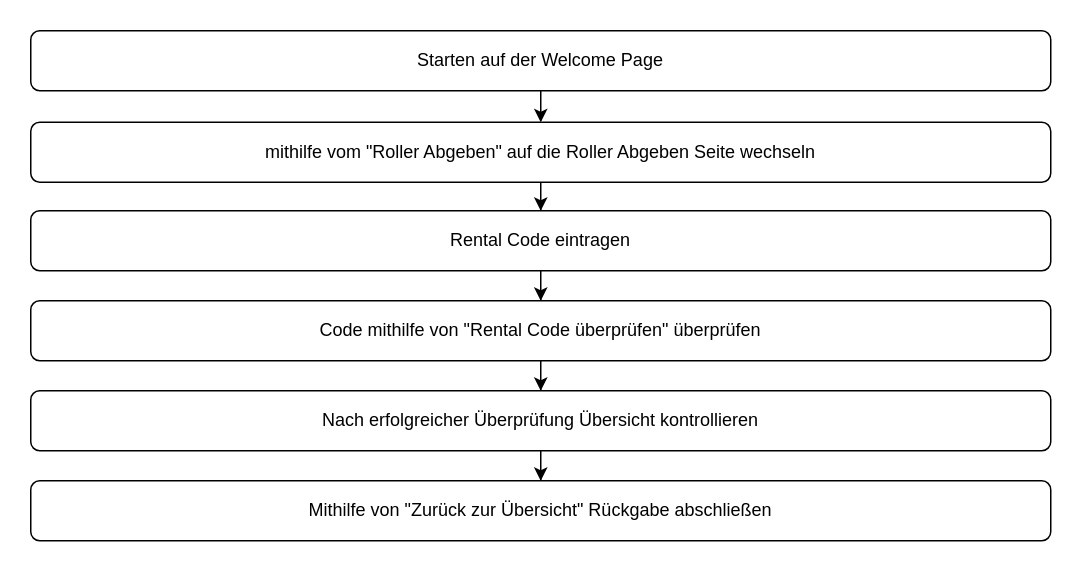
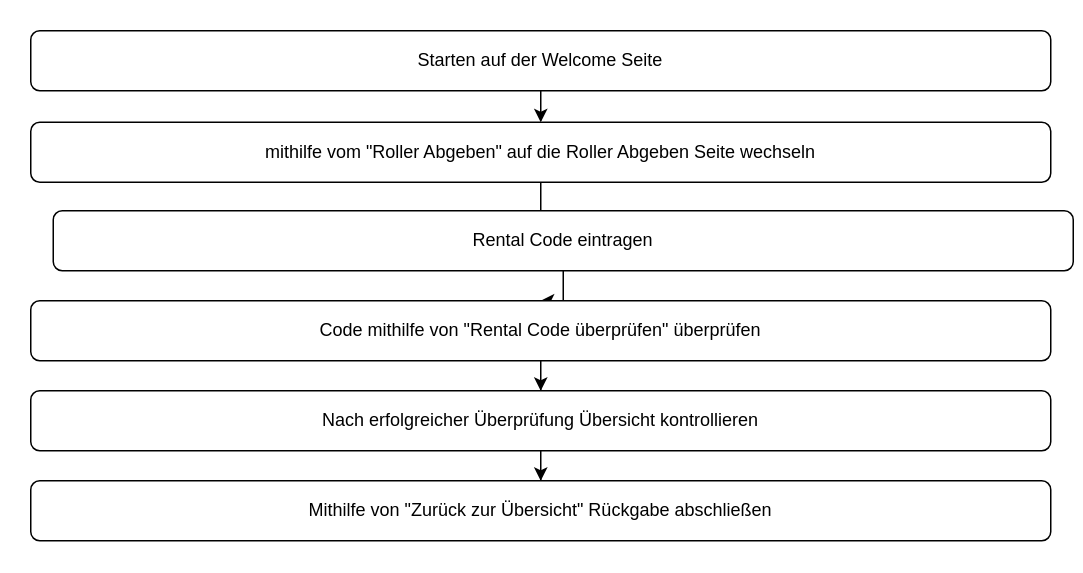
node "Starten auf der Welcome Page": label "Starten auf der Welcome Page" -> "Starten auf der Welcome Seite"
node "Rental Code eintragen": moved (541, 241) -> (563, 241)
